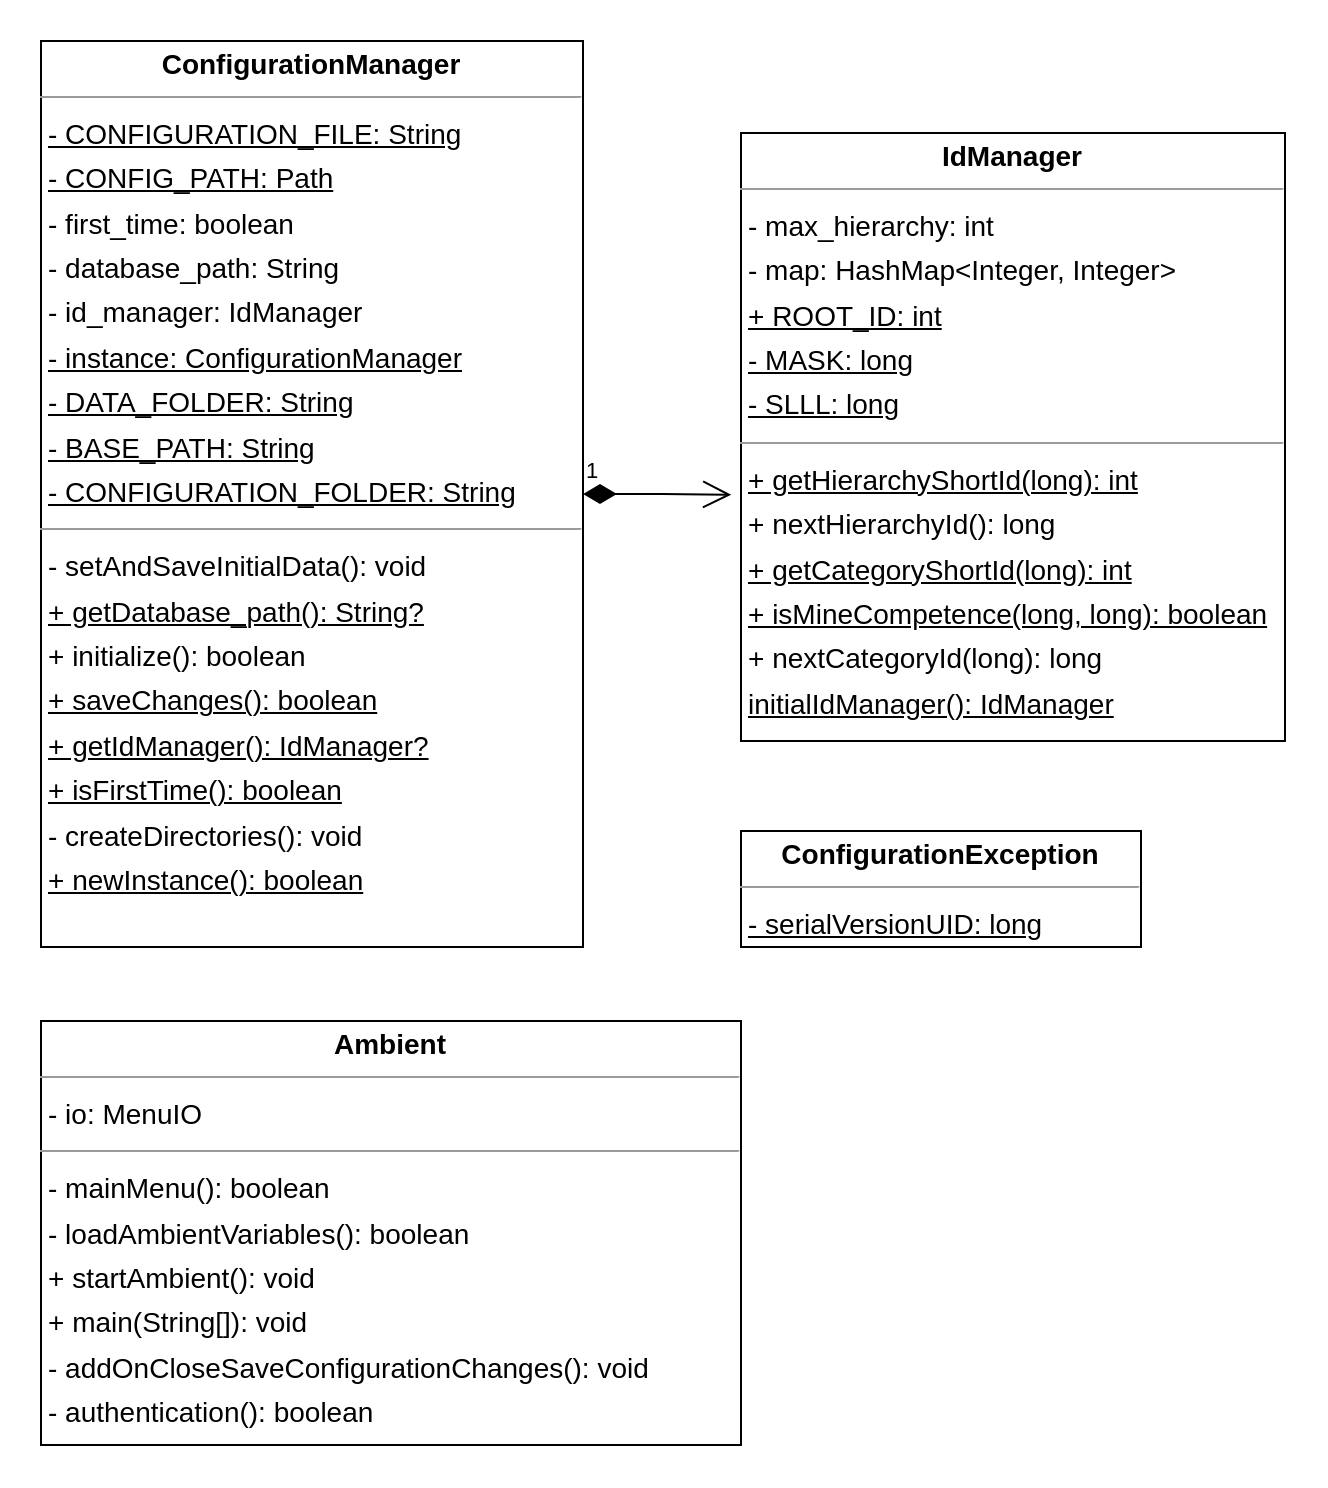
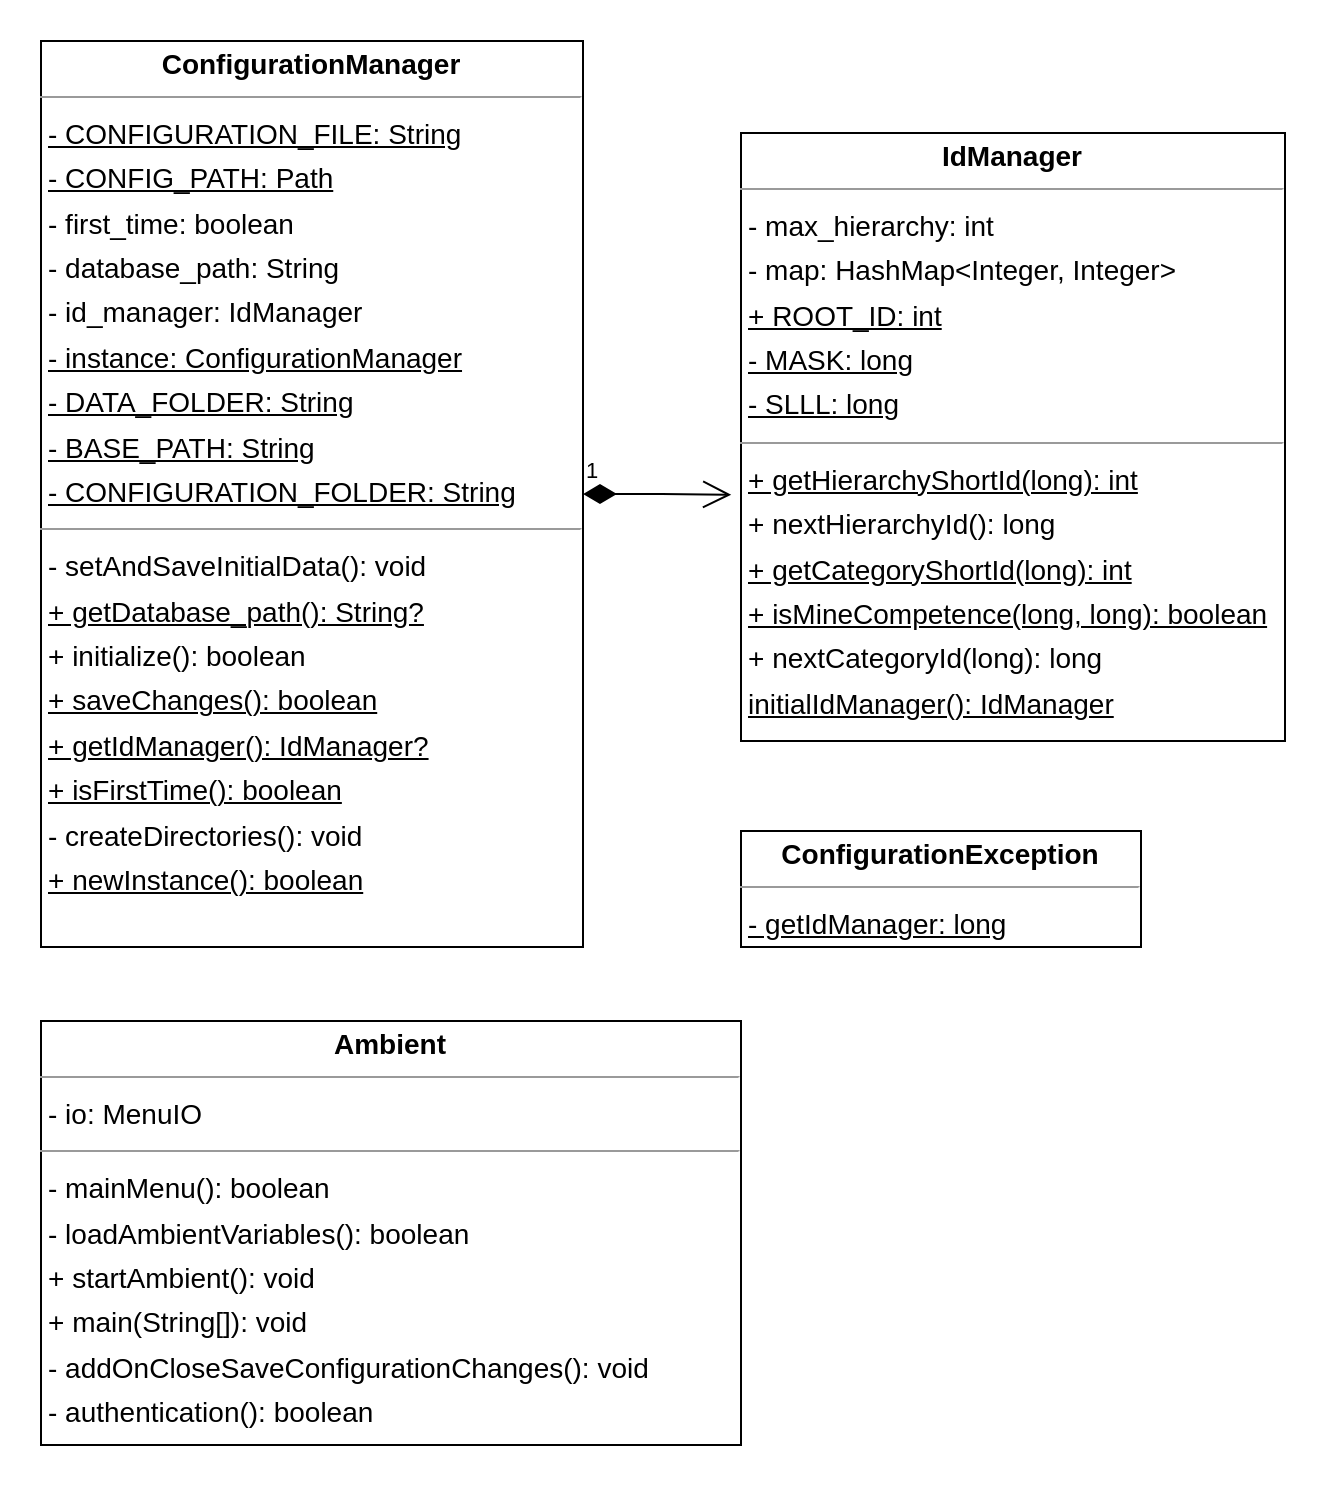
node "ConfigurationException - serialVersionUID: long": label "ConfigurationException - serialVersionUID: long" -> "ConfigurationException - getIdManager: long"
